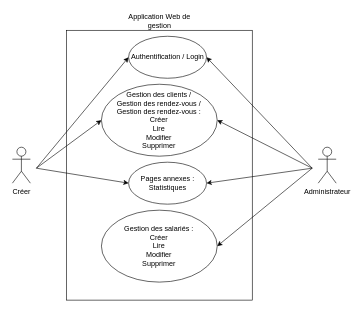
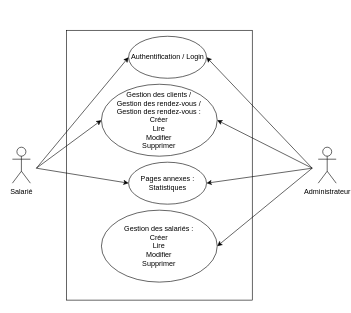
node "Application Web de gestion": removed
node "Créer": label "Créer" -> "Salarié"
